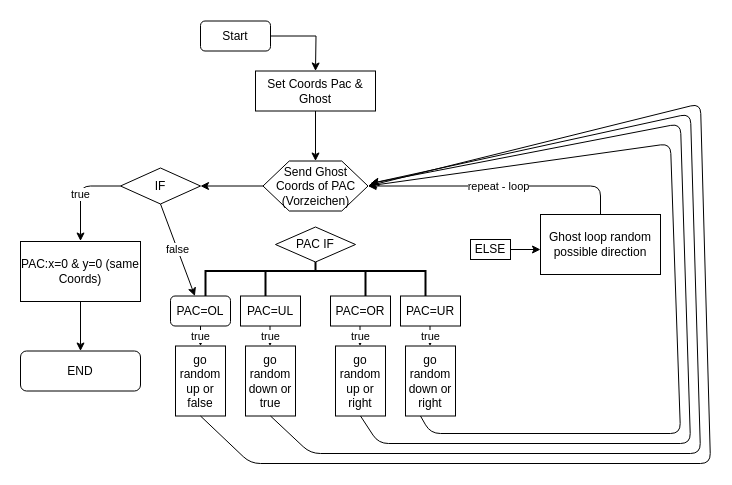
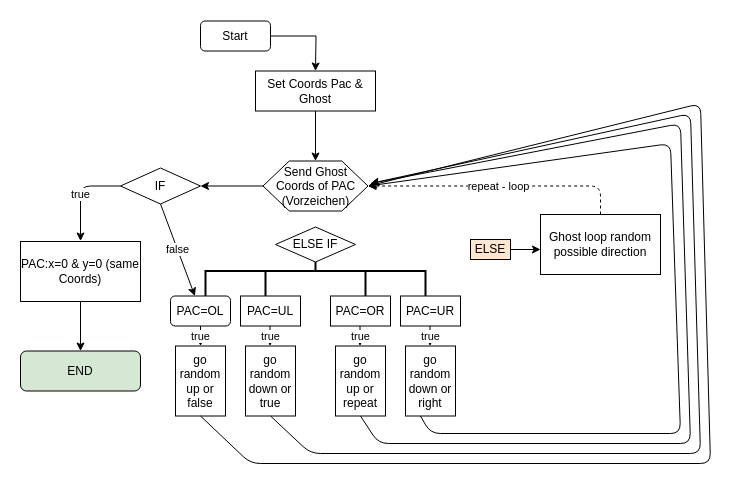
edge "Ghost loop random possible direction" -> "Send Ghost Coords of PAC (Vorzeichen)": style solid -> dashed
node "PAC IF": label "PAC IF" -> "ELSE IF"
node "ELSE": fillcolor #ffffff -> #ffe6cc
node "END": fillcolor #ffffff -> #d5e8d4
node "go random up or right": label "go random up or right" -> "go random up or repeat"
